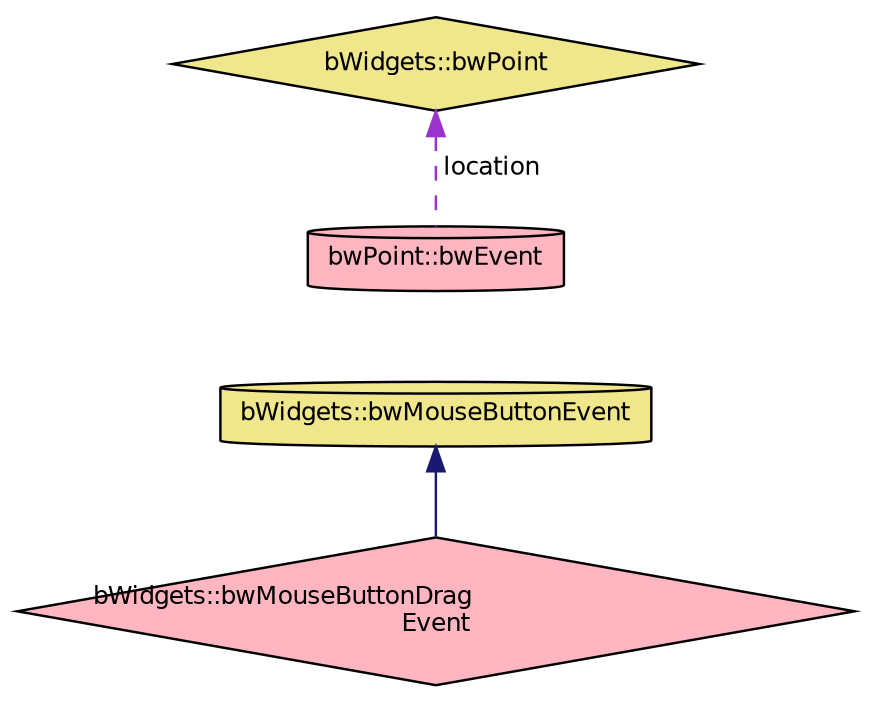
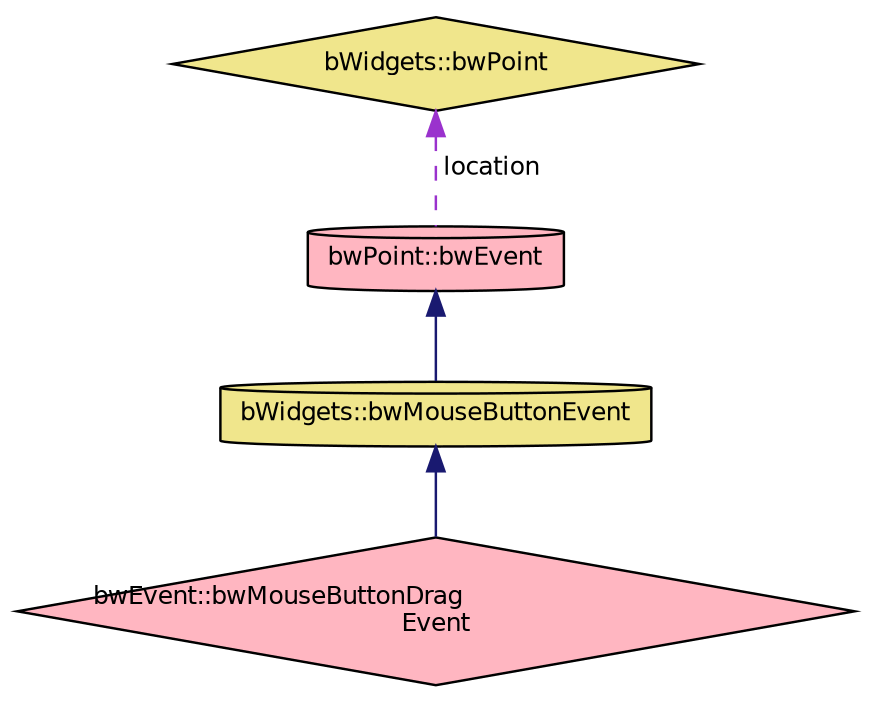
edge "bWidgets::bwMouseButtonEvent" -> "bwPoint::bwEvent": added
node "bWidgets::bwMouseButtonDrag Event": label "bWidgets::bwMouseButtonDrag Event" -> "bwEvent::bwMouseButtonDrag Event"
